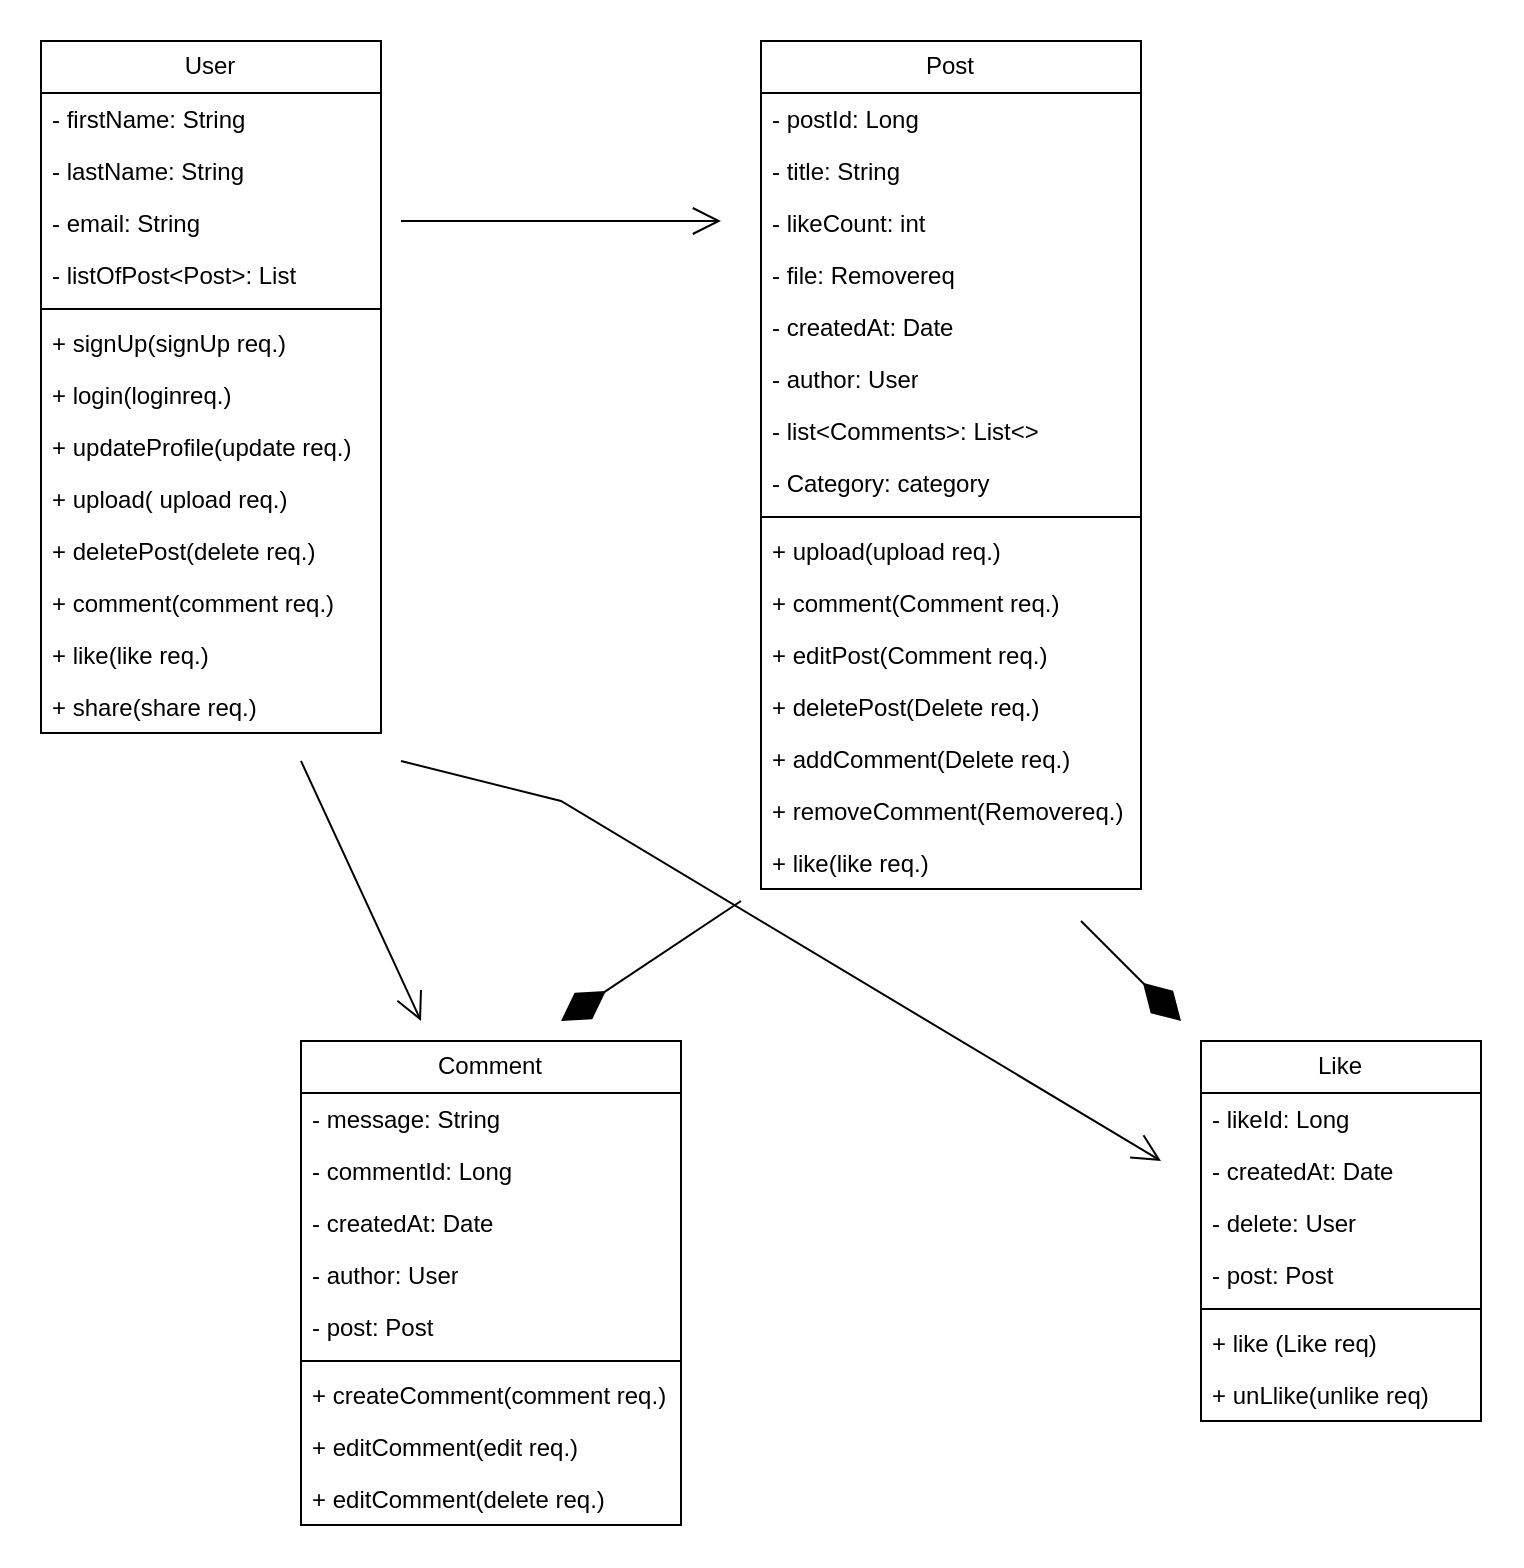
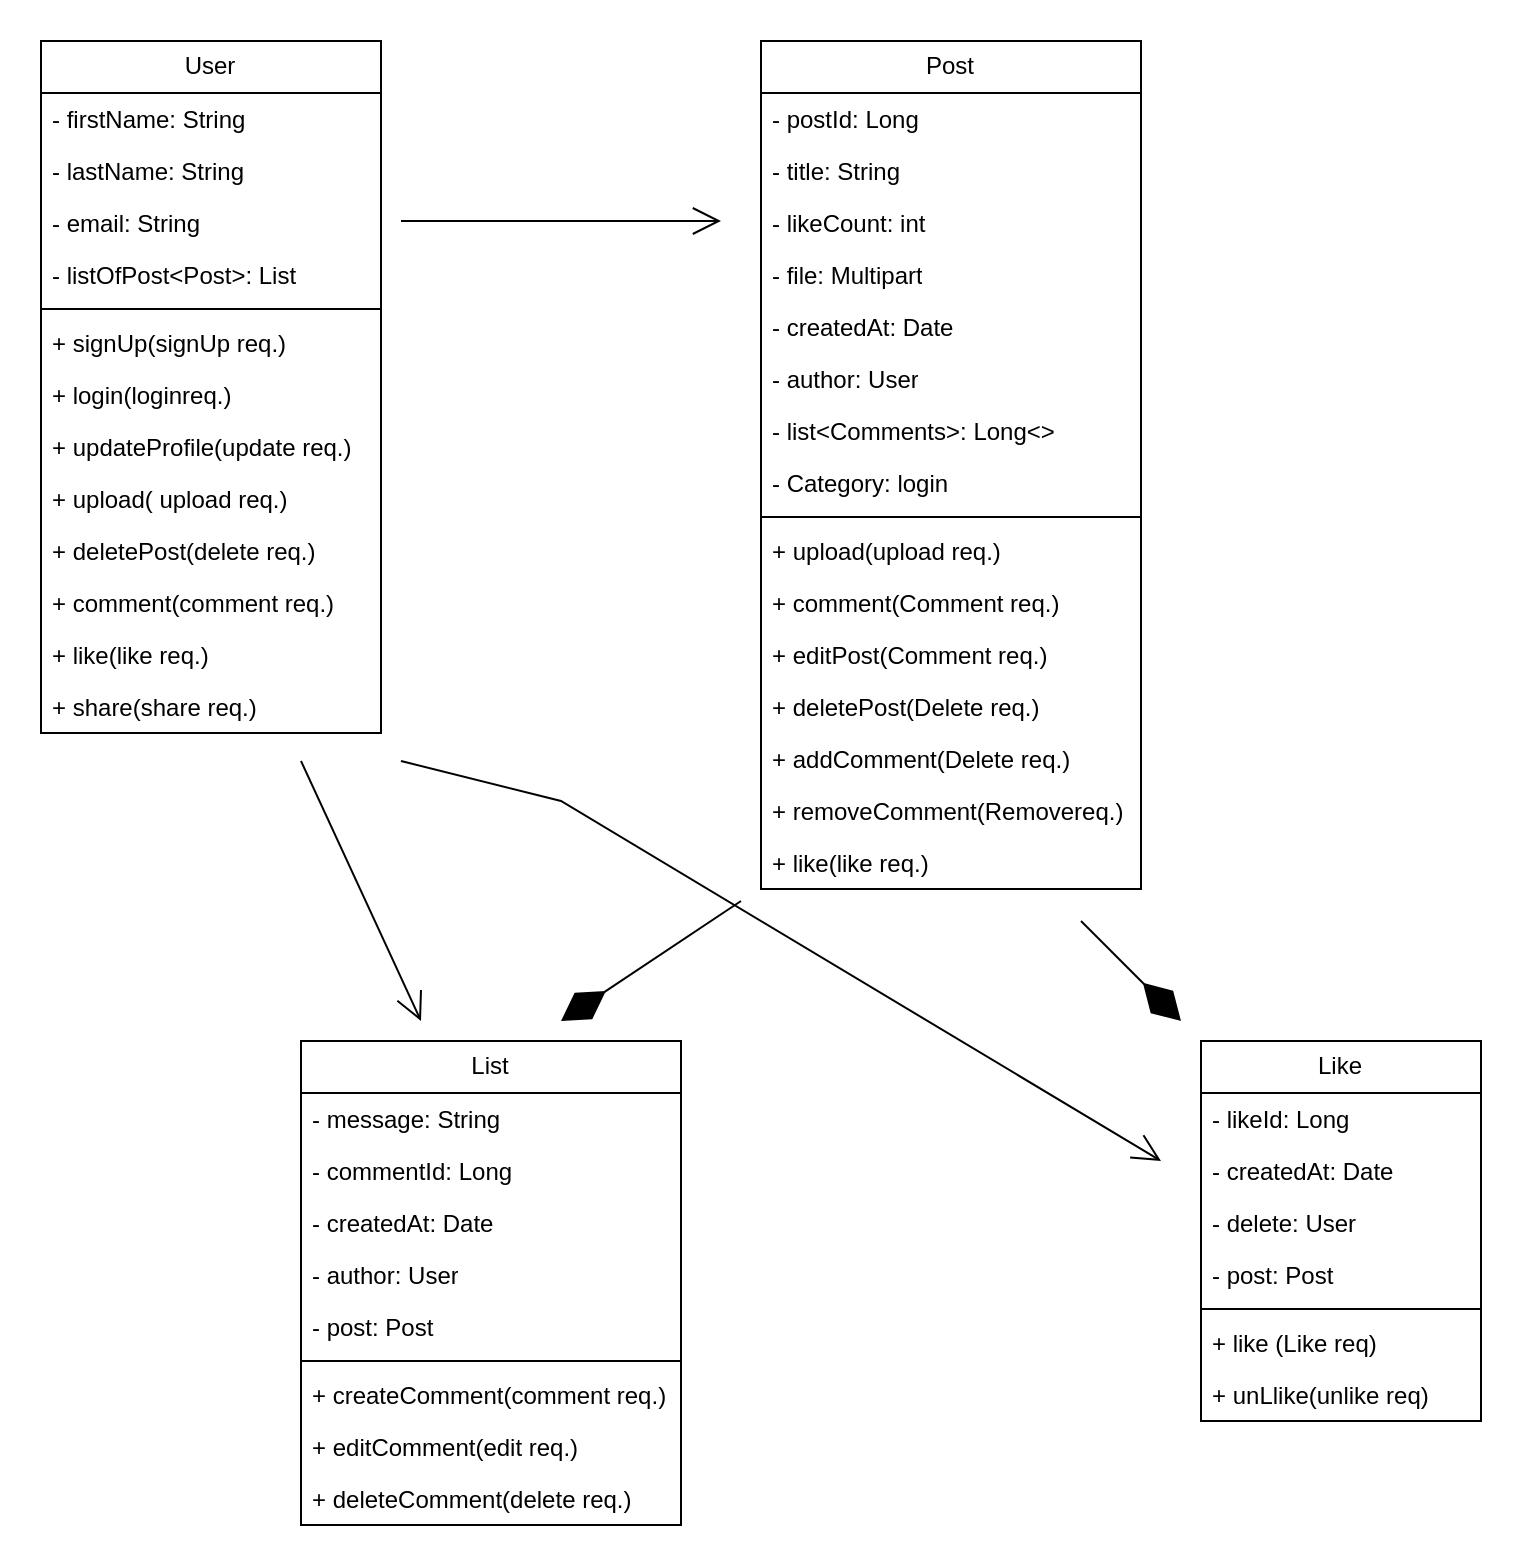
node "- file: Removereq": label "- file: Removereq" -> "- file: Multipart"
node "- list<Comments>: List<>": label "- list<Comments>: List<>" -> "- list<Comments>: Long<>"
node "- Category: category": label "- Category: category" -> "- Category: login"
node "Comment": label "Comment" -> "List"
node "+ editComment(delete req.)": label "+ editComment(delete req.)" -> "+ deleteComment(delete req.)"
